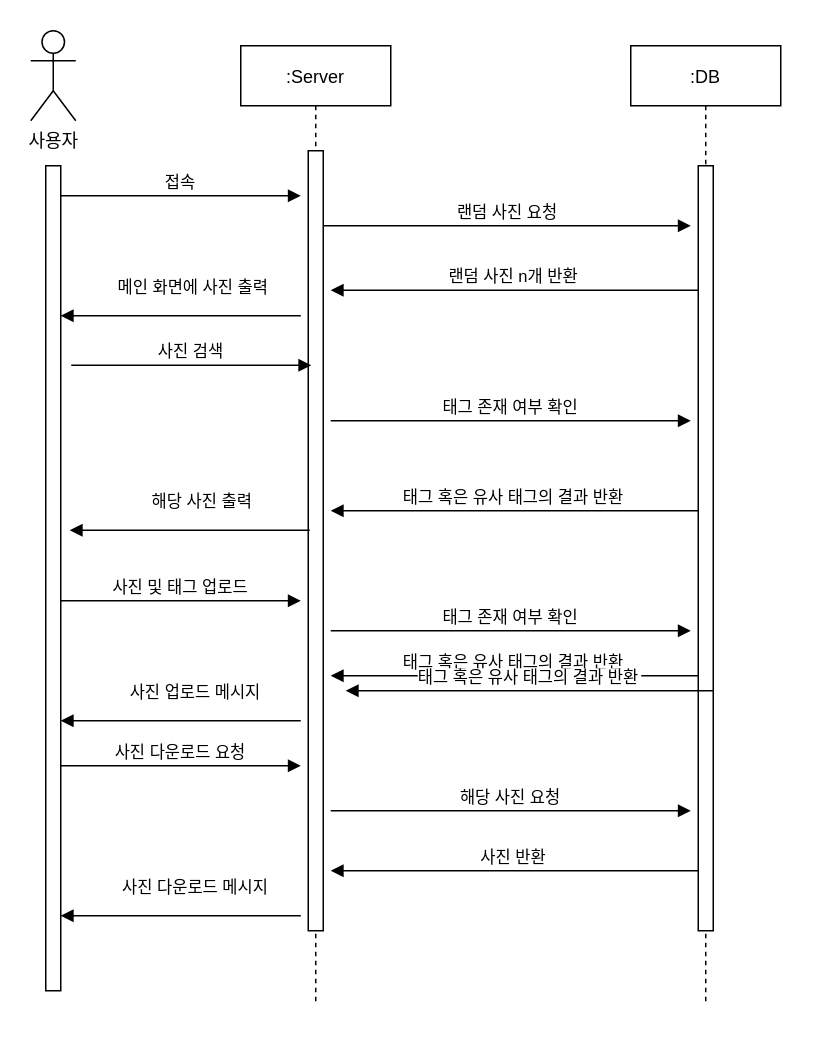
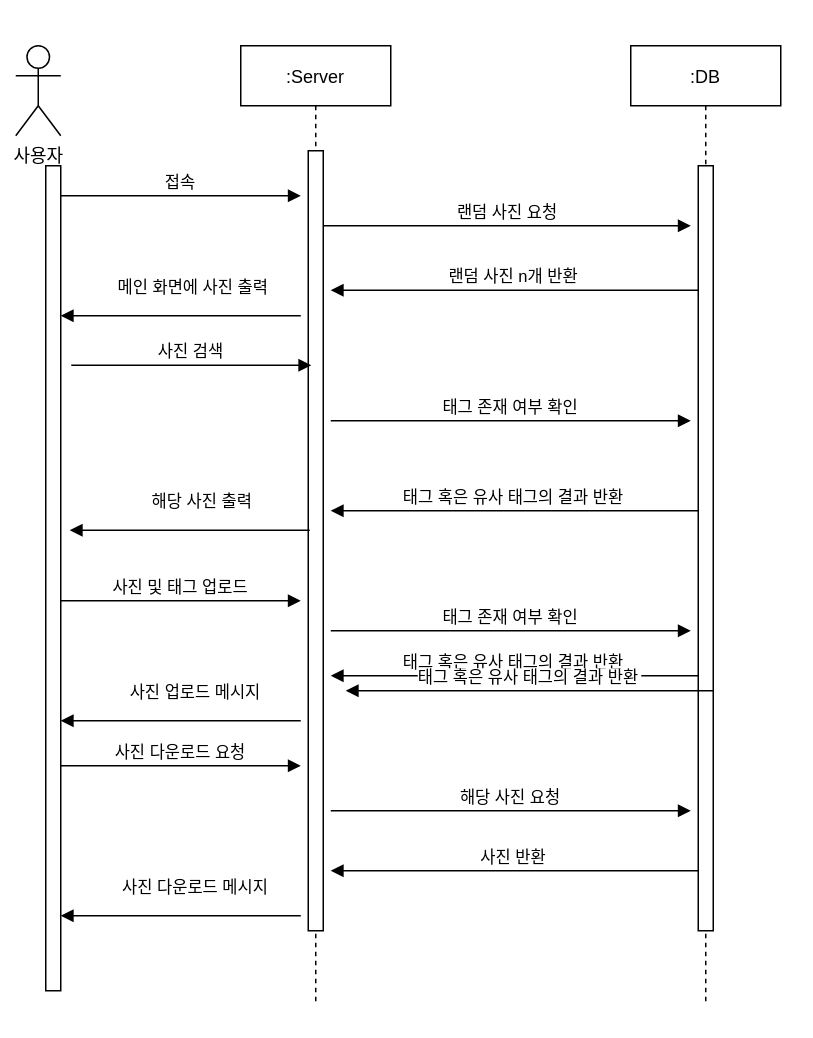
node "사용자": moved (53, 76) -> (38, 91)
